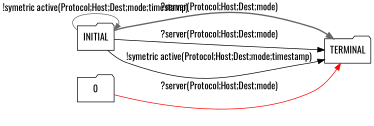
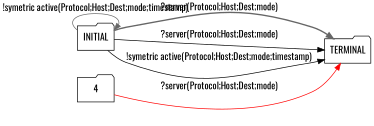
node "0": label "0" -> "4"
